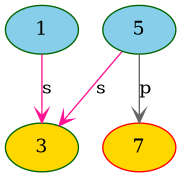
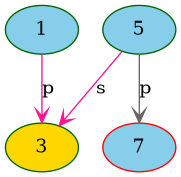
edge "1" -> "3": label "s" -> "p"
node "7": fillcolor gold -> skyblue
